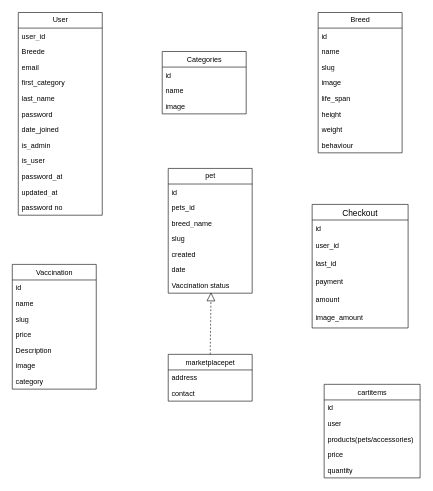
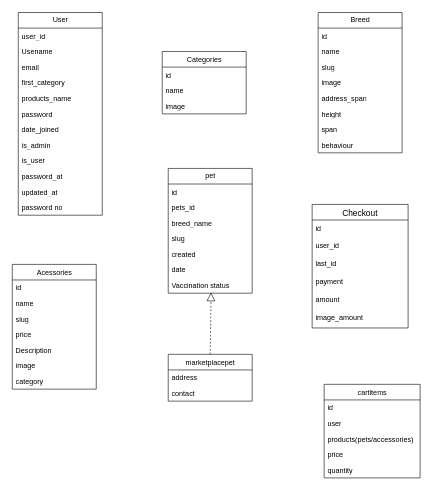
node "Breede": label "Breede" -> "Usename"
node "last_name": label "last_name" -> "products_name"
node "life_span": label "life_span" -> "address_span"
node "weight": label "weight" -> "span"
node "Vaccination": label "Vaccination" -> "Acessories"
